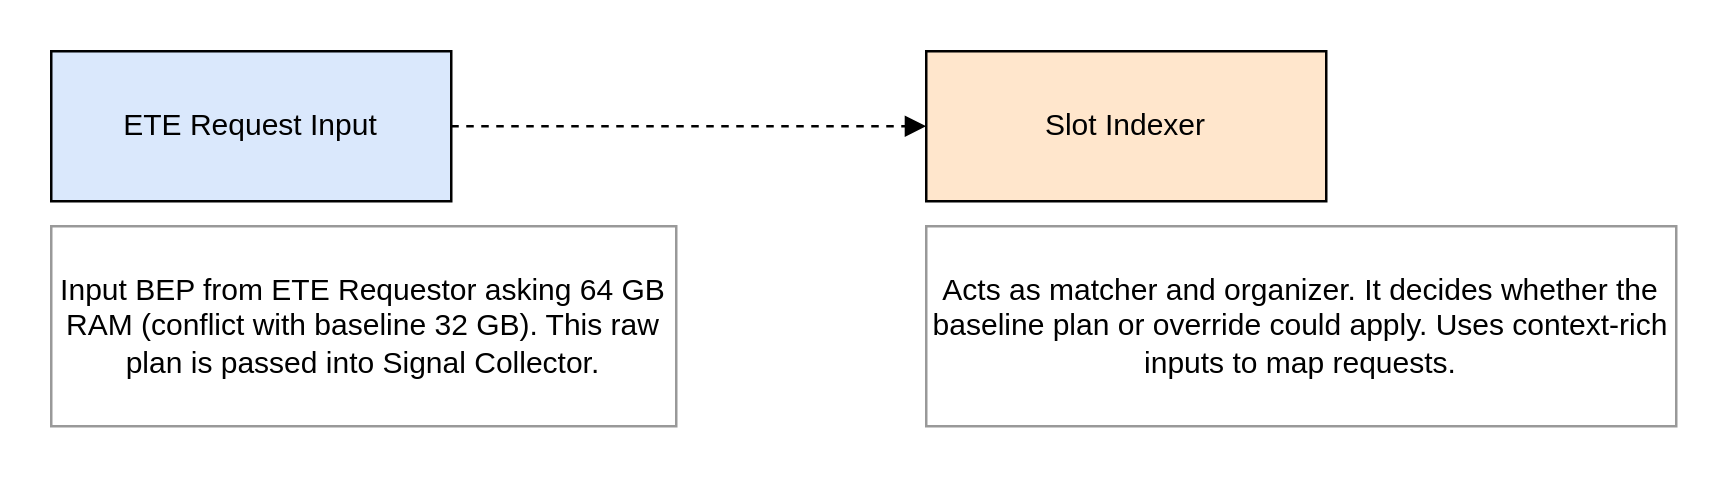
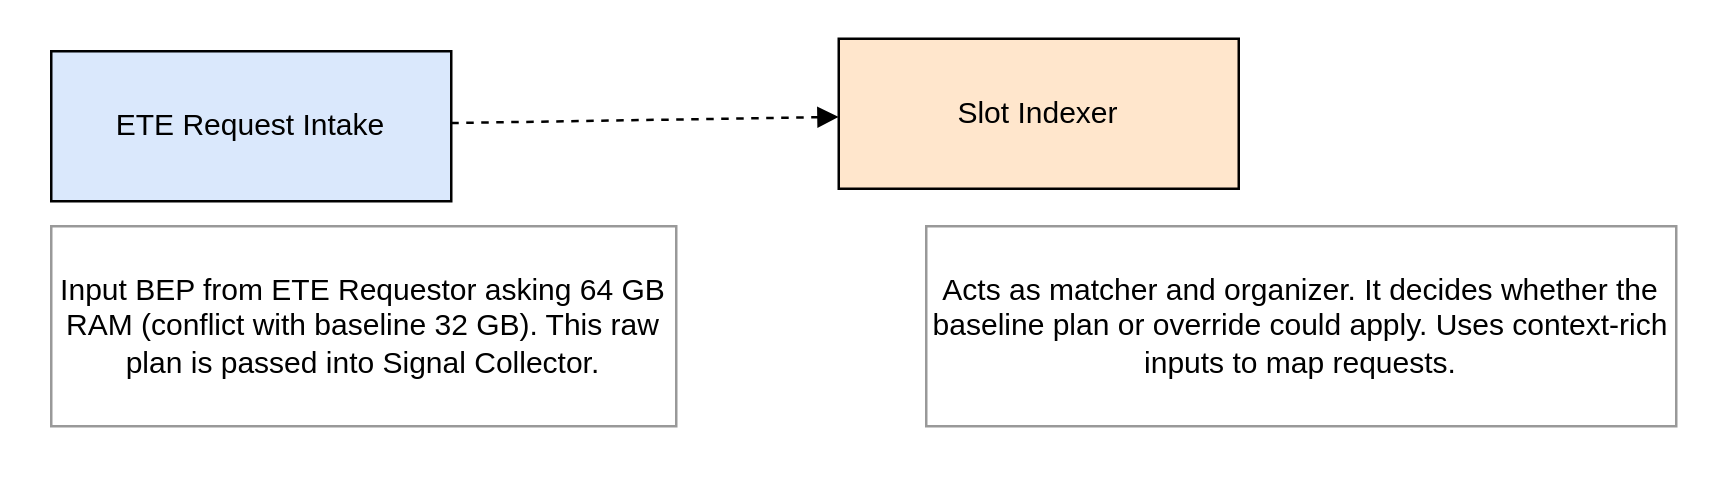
node "ETE Request Input": label "ETE Request Input" -> "ETE Request Intake"
node "Slot Indexer": moved (1126, 126) -> (1039, 114)
